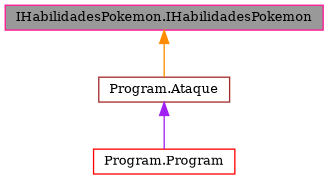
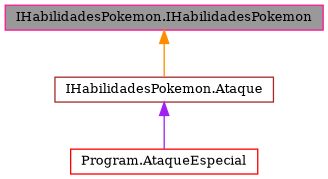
node "Program.Ataque": label "Program.Ataque" -> "IHabilidadesPokemon.Ataque"
node "Program.Program": label "Program.Program" -> "Program.AtaqueEspecial"
